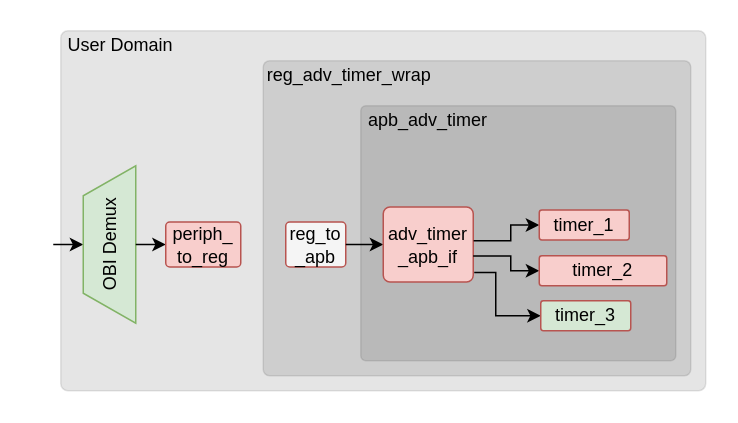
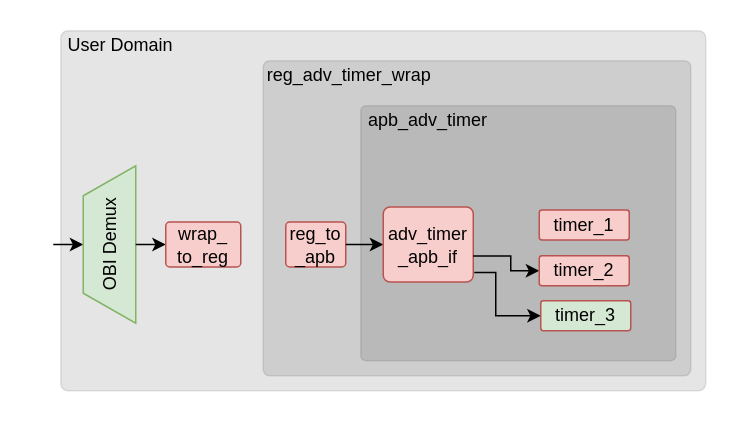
edge "adv_timer _apb_if" -> "timer_1": removed
node "periph_ to_reg": label "periph_ to_reg" -> "wrap_ to_reg"
node "reg_to _apb": fillcolor #f5f5f5 -> #f8cecc
node "timer_2": size 128x30 -> 90x30
